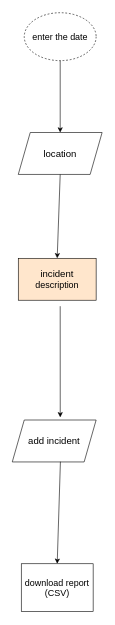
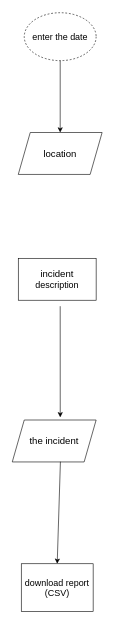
edge "location" -> "incident description": removed
node "incident description": fillcolor #ffe6cc -> #ffffff
node "add incident": label "add incident" -> "the incident"
